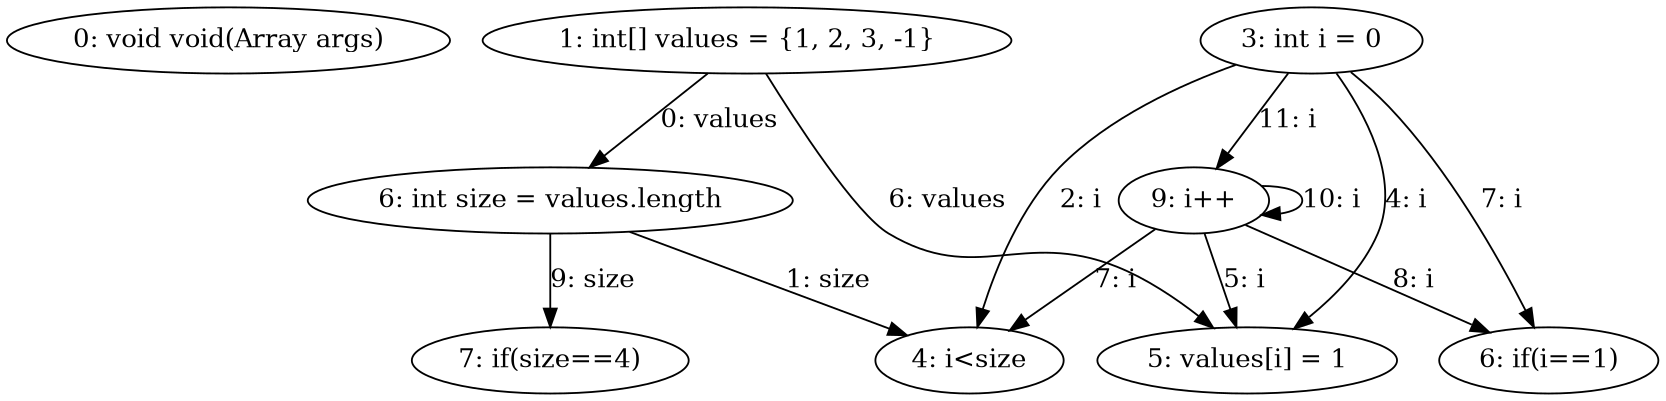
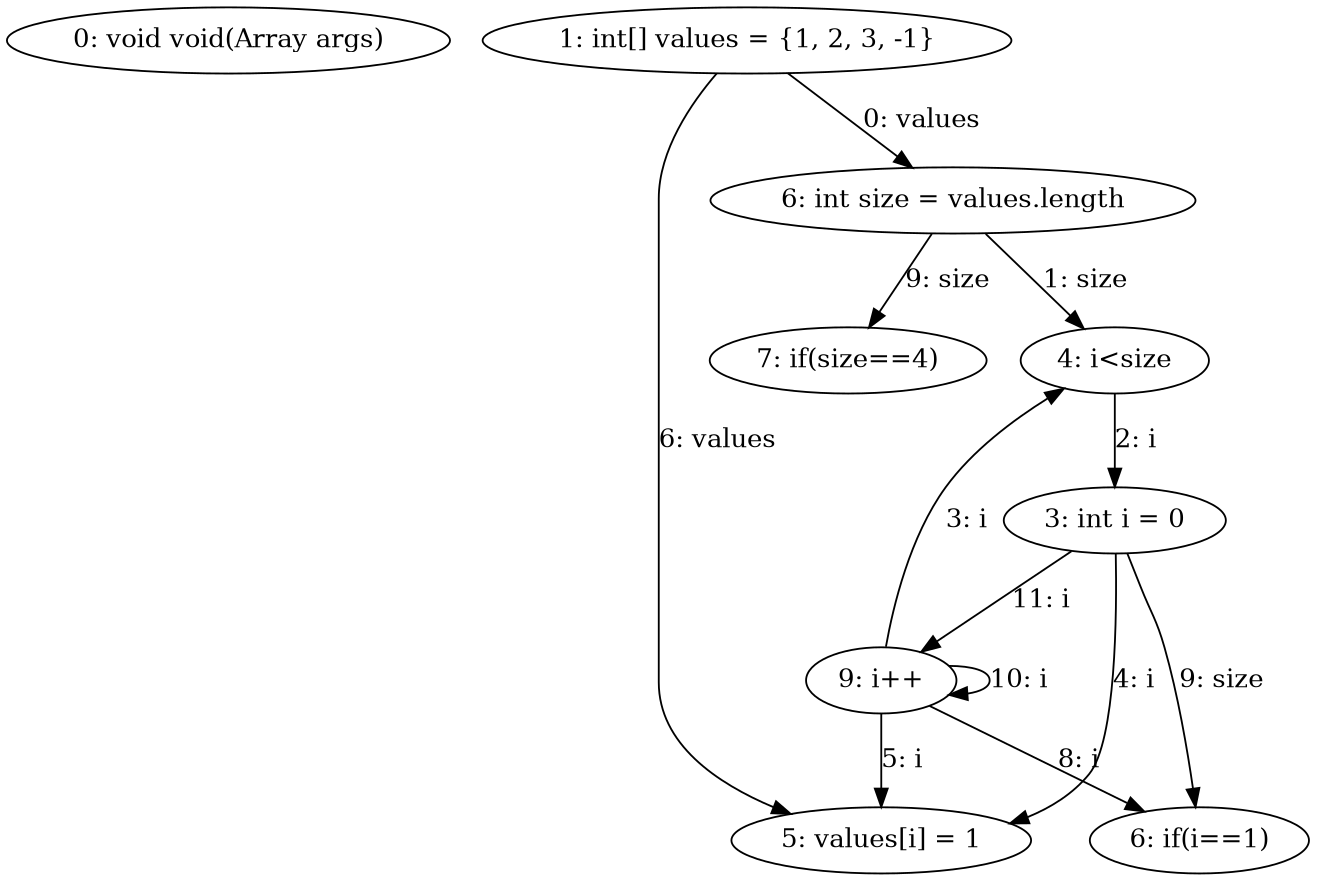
edge "3: int i = 0" -> "4: i<size": reversed
edge "3: int i = 0" -> "6: if(i==1)": label "7: i" -> "9: size"
edge "9: i++" -> "4: i<size": label "7: i" -> "3: i"
